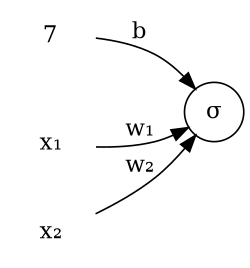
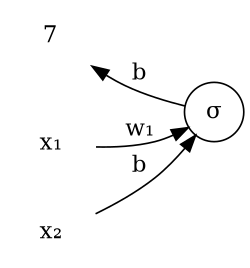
edge "7" -> "σ": reversed
edge "x₂" -> "σ": label "w₂" -> "b"
